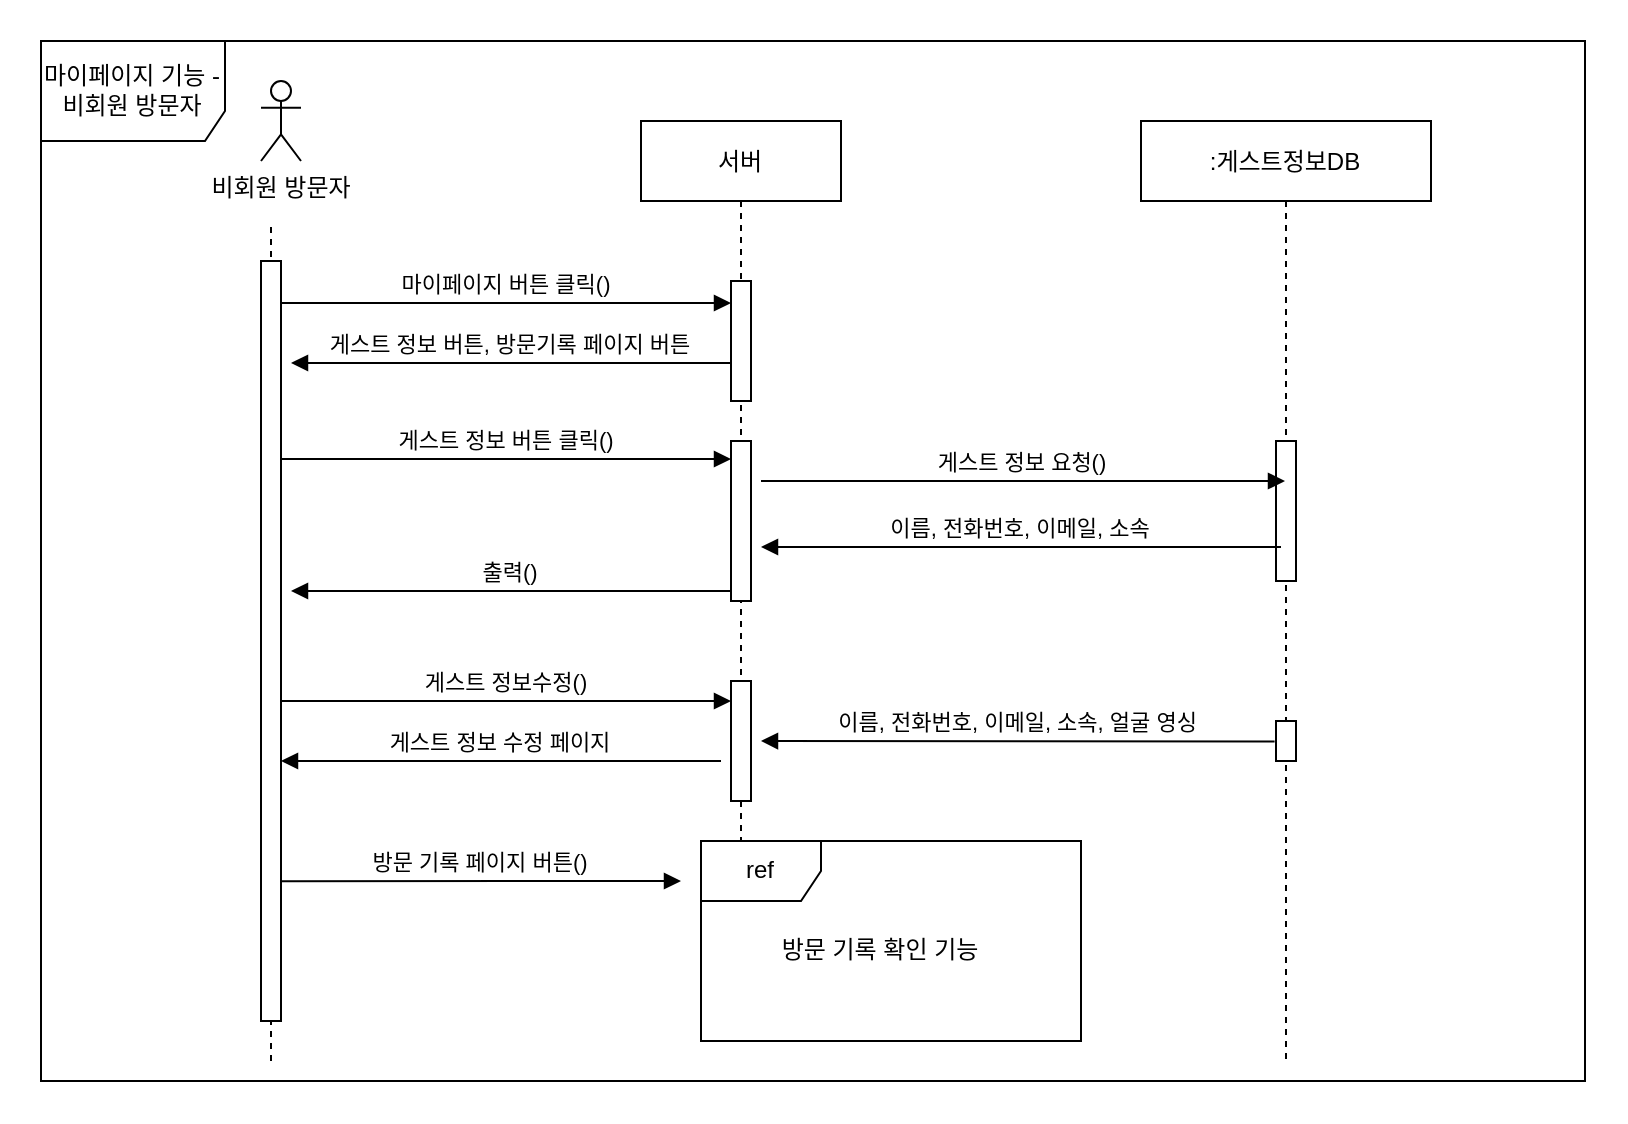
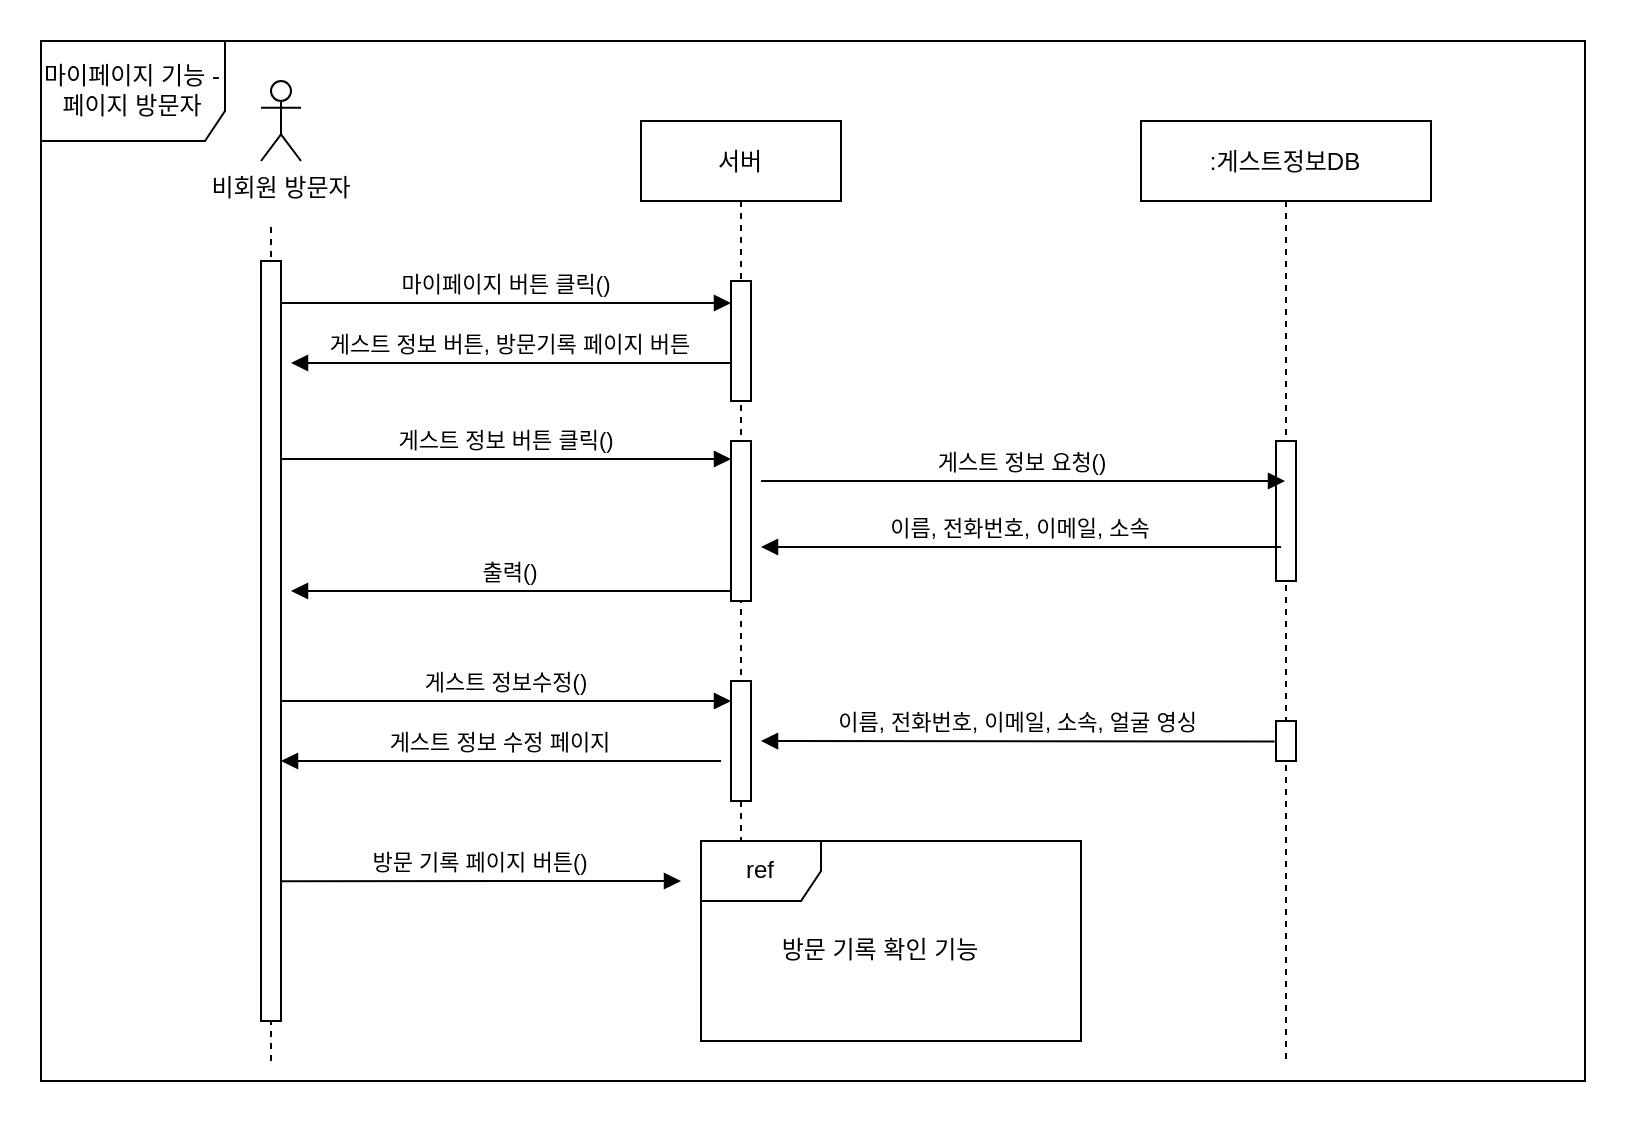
node "마이페이지 기능 - 비회원 방문자": label "마이페이지 기능 - 비회원 방문자" -> "마이페이지 기능 - 페이지 방문자"
